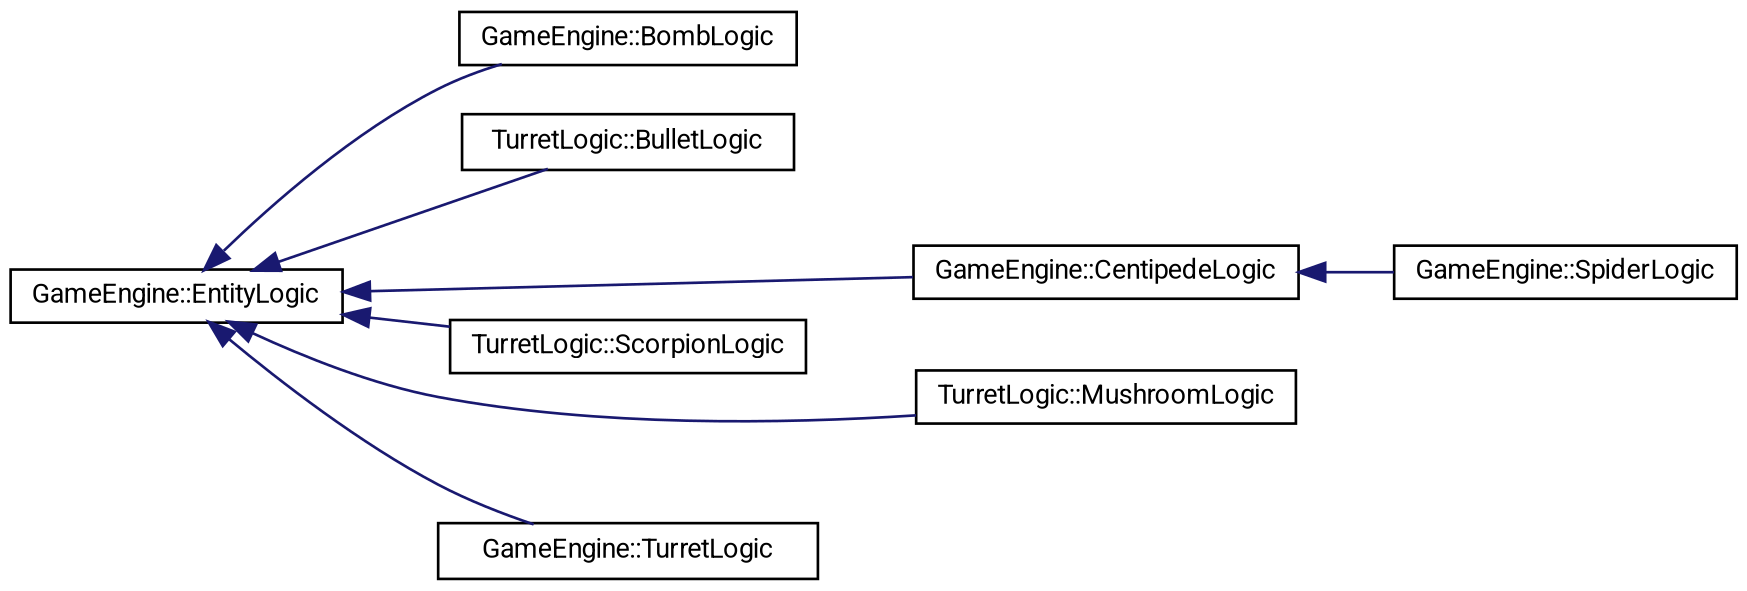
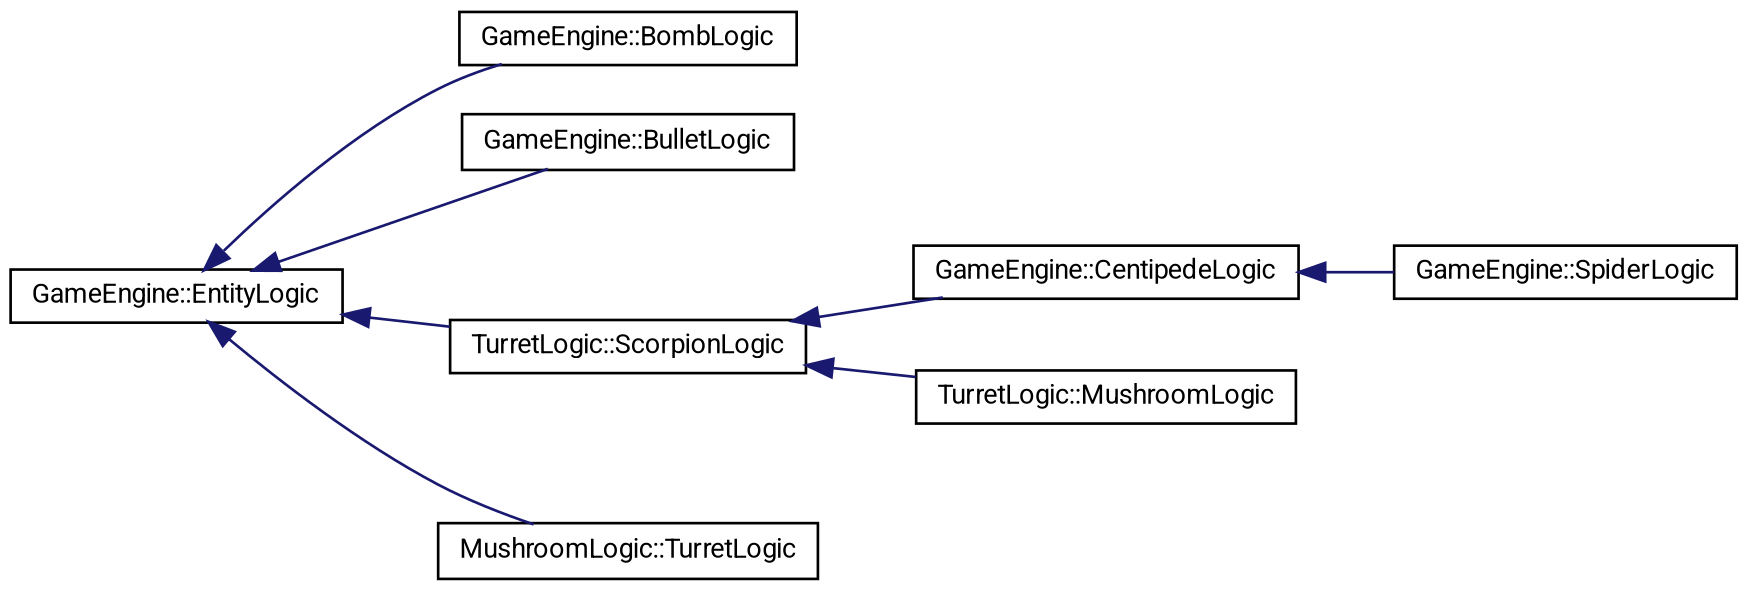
node "TurretLogic::BulletLogic": label "TurretLogic::BulletLogic" -> "GameEngine::BulletLogic"
edge "GameEngine::CentipedeLogic" -> "GameEngine::EntityLogic": now "GameEngine::CentipedeLogic" -> "TurretLogic::ScorpionLogic"
edge "TurretLogic::MushroomLogic" -> "GameEngine::EntityLogic": now "TurretLogic::MushroomLogic" -> "TurretLogic::ScorpionLogic"
node "GameEngine::TurretLogic": label "GameEngine::TurretLogic" -> "MushroomLogic::TurretLogic"
